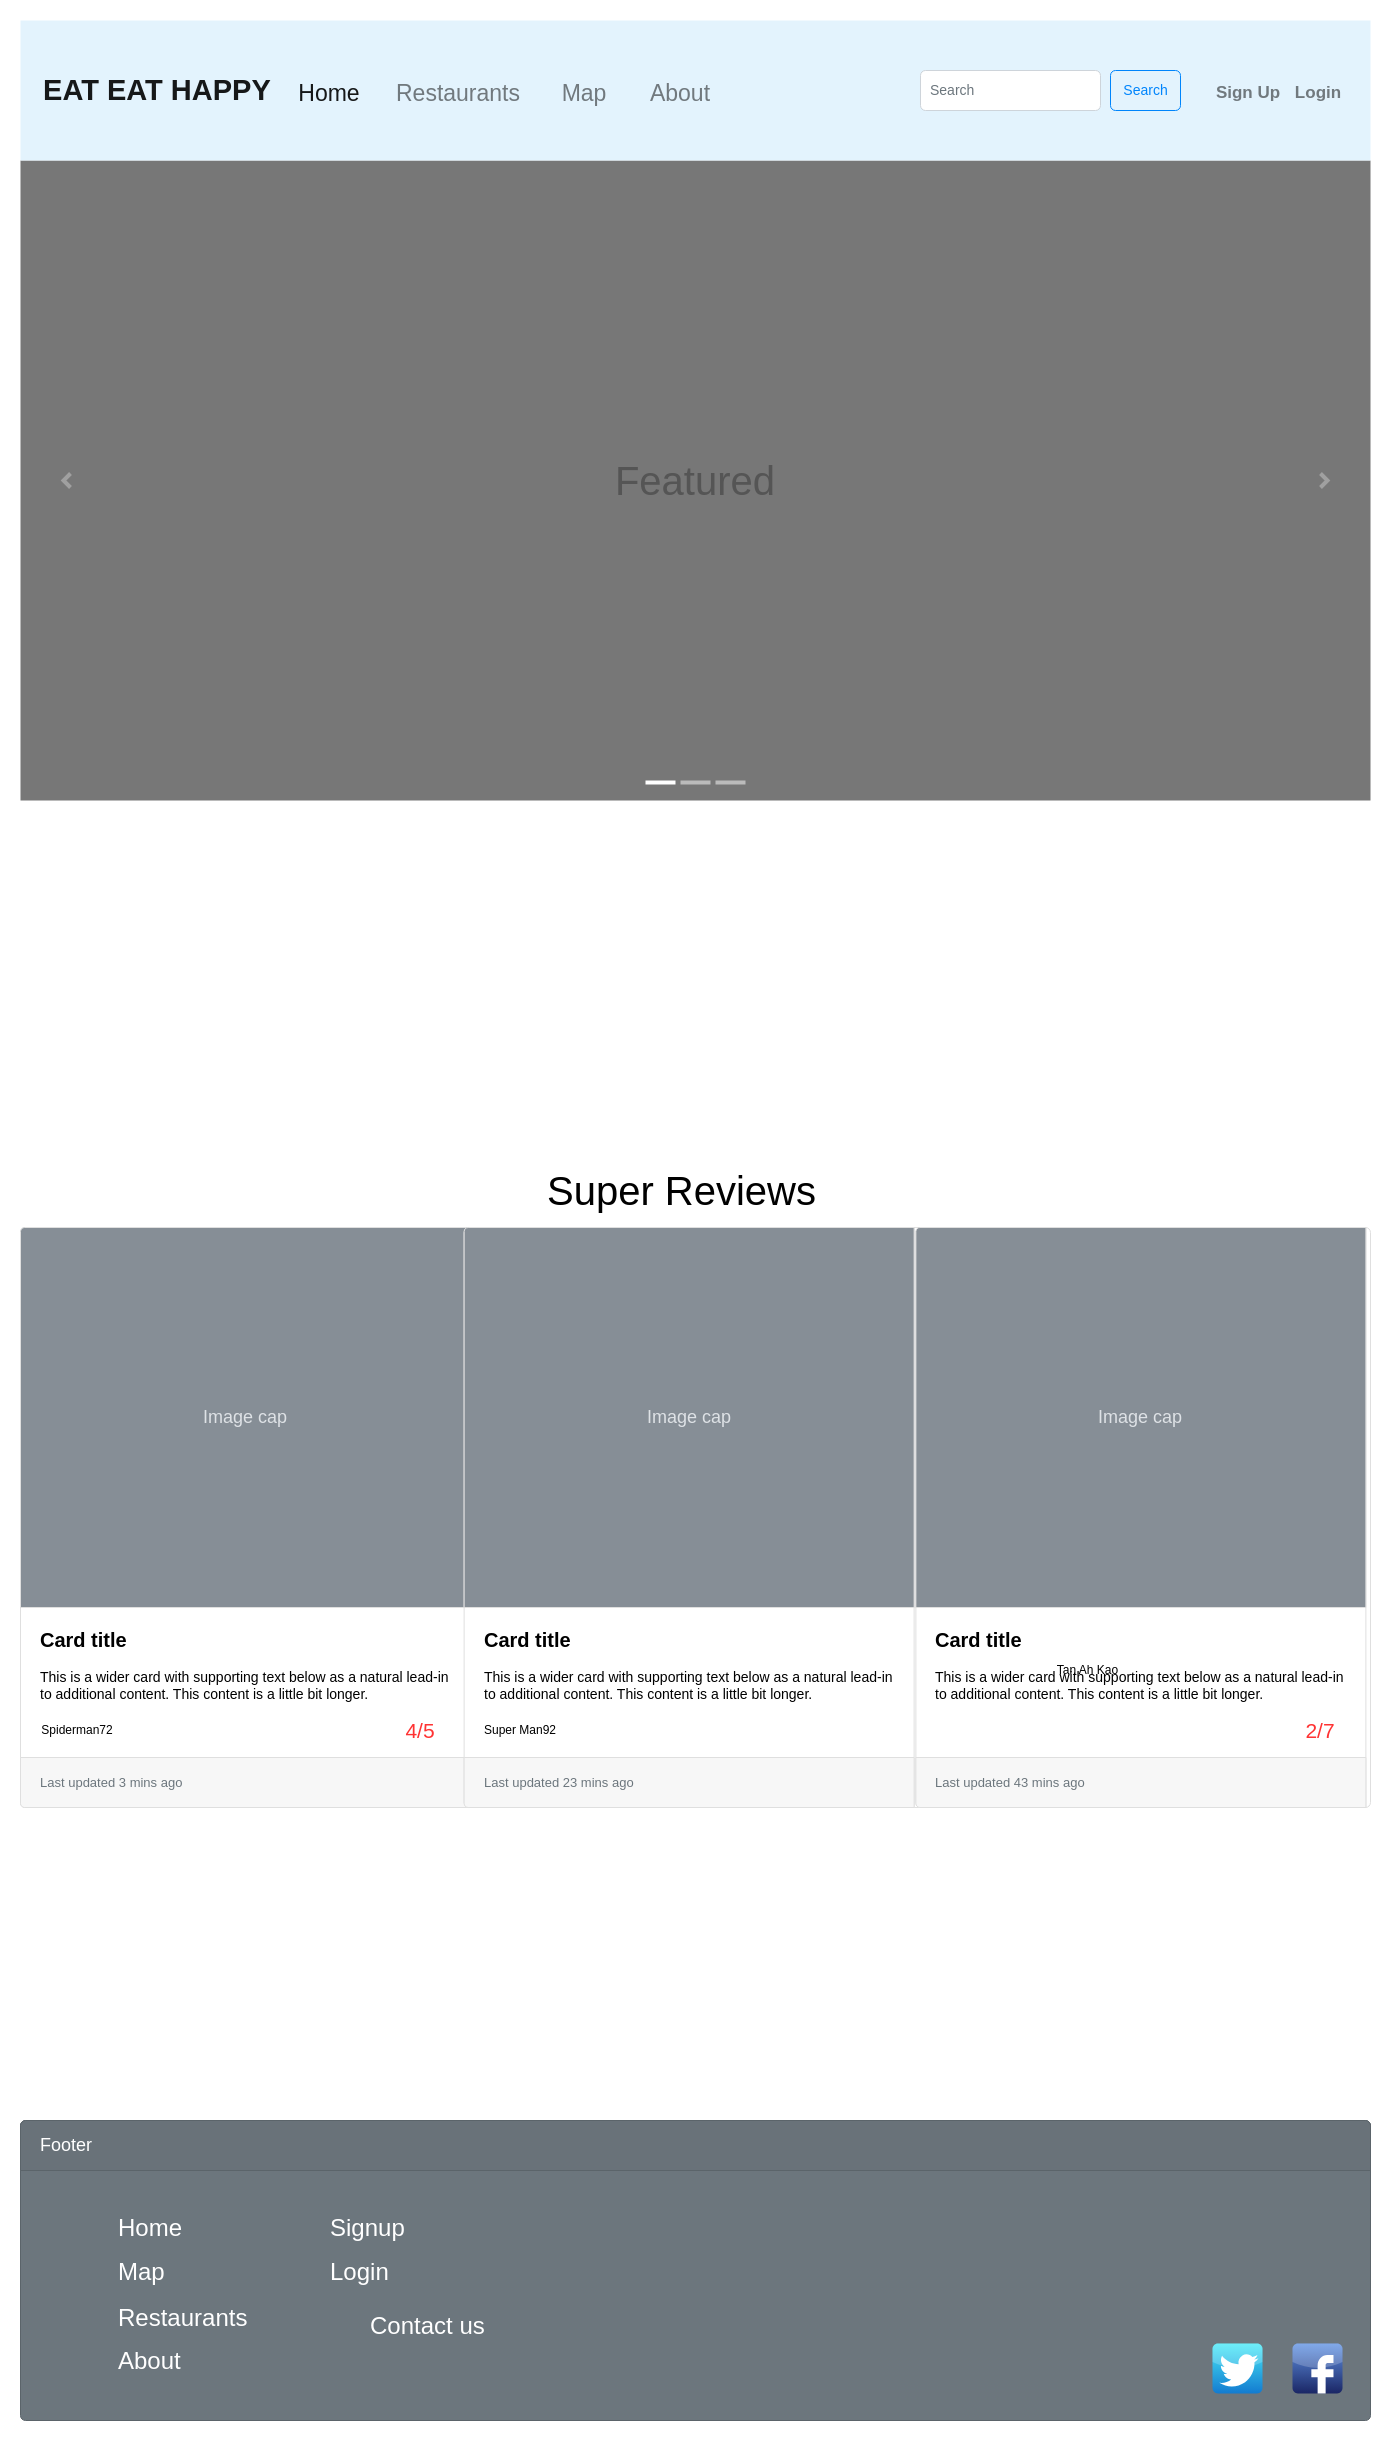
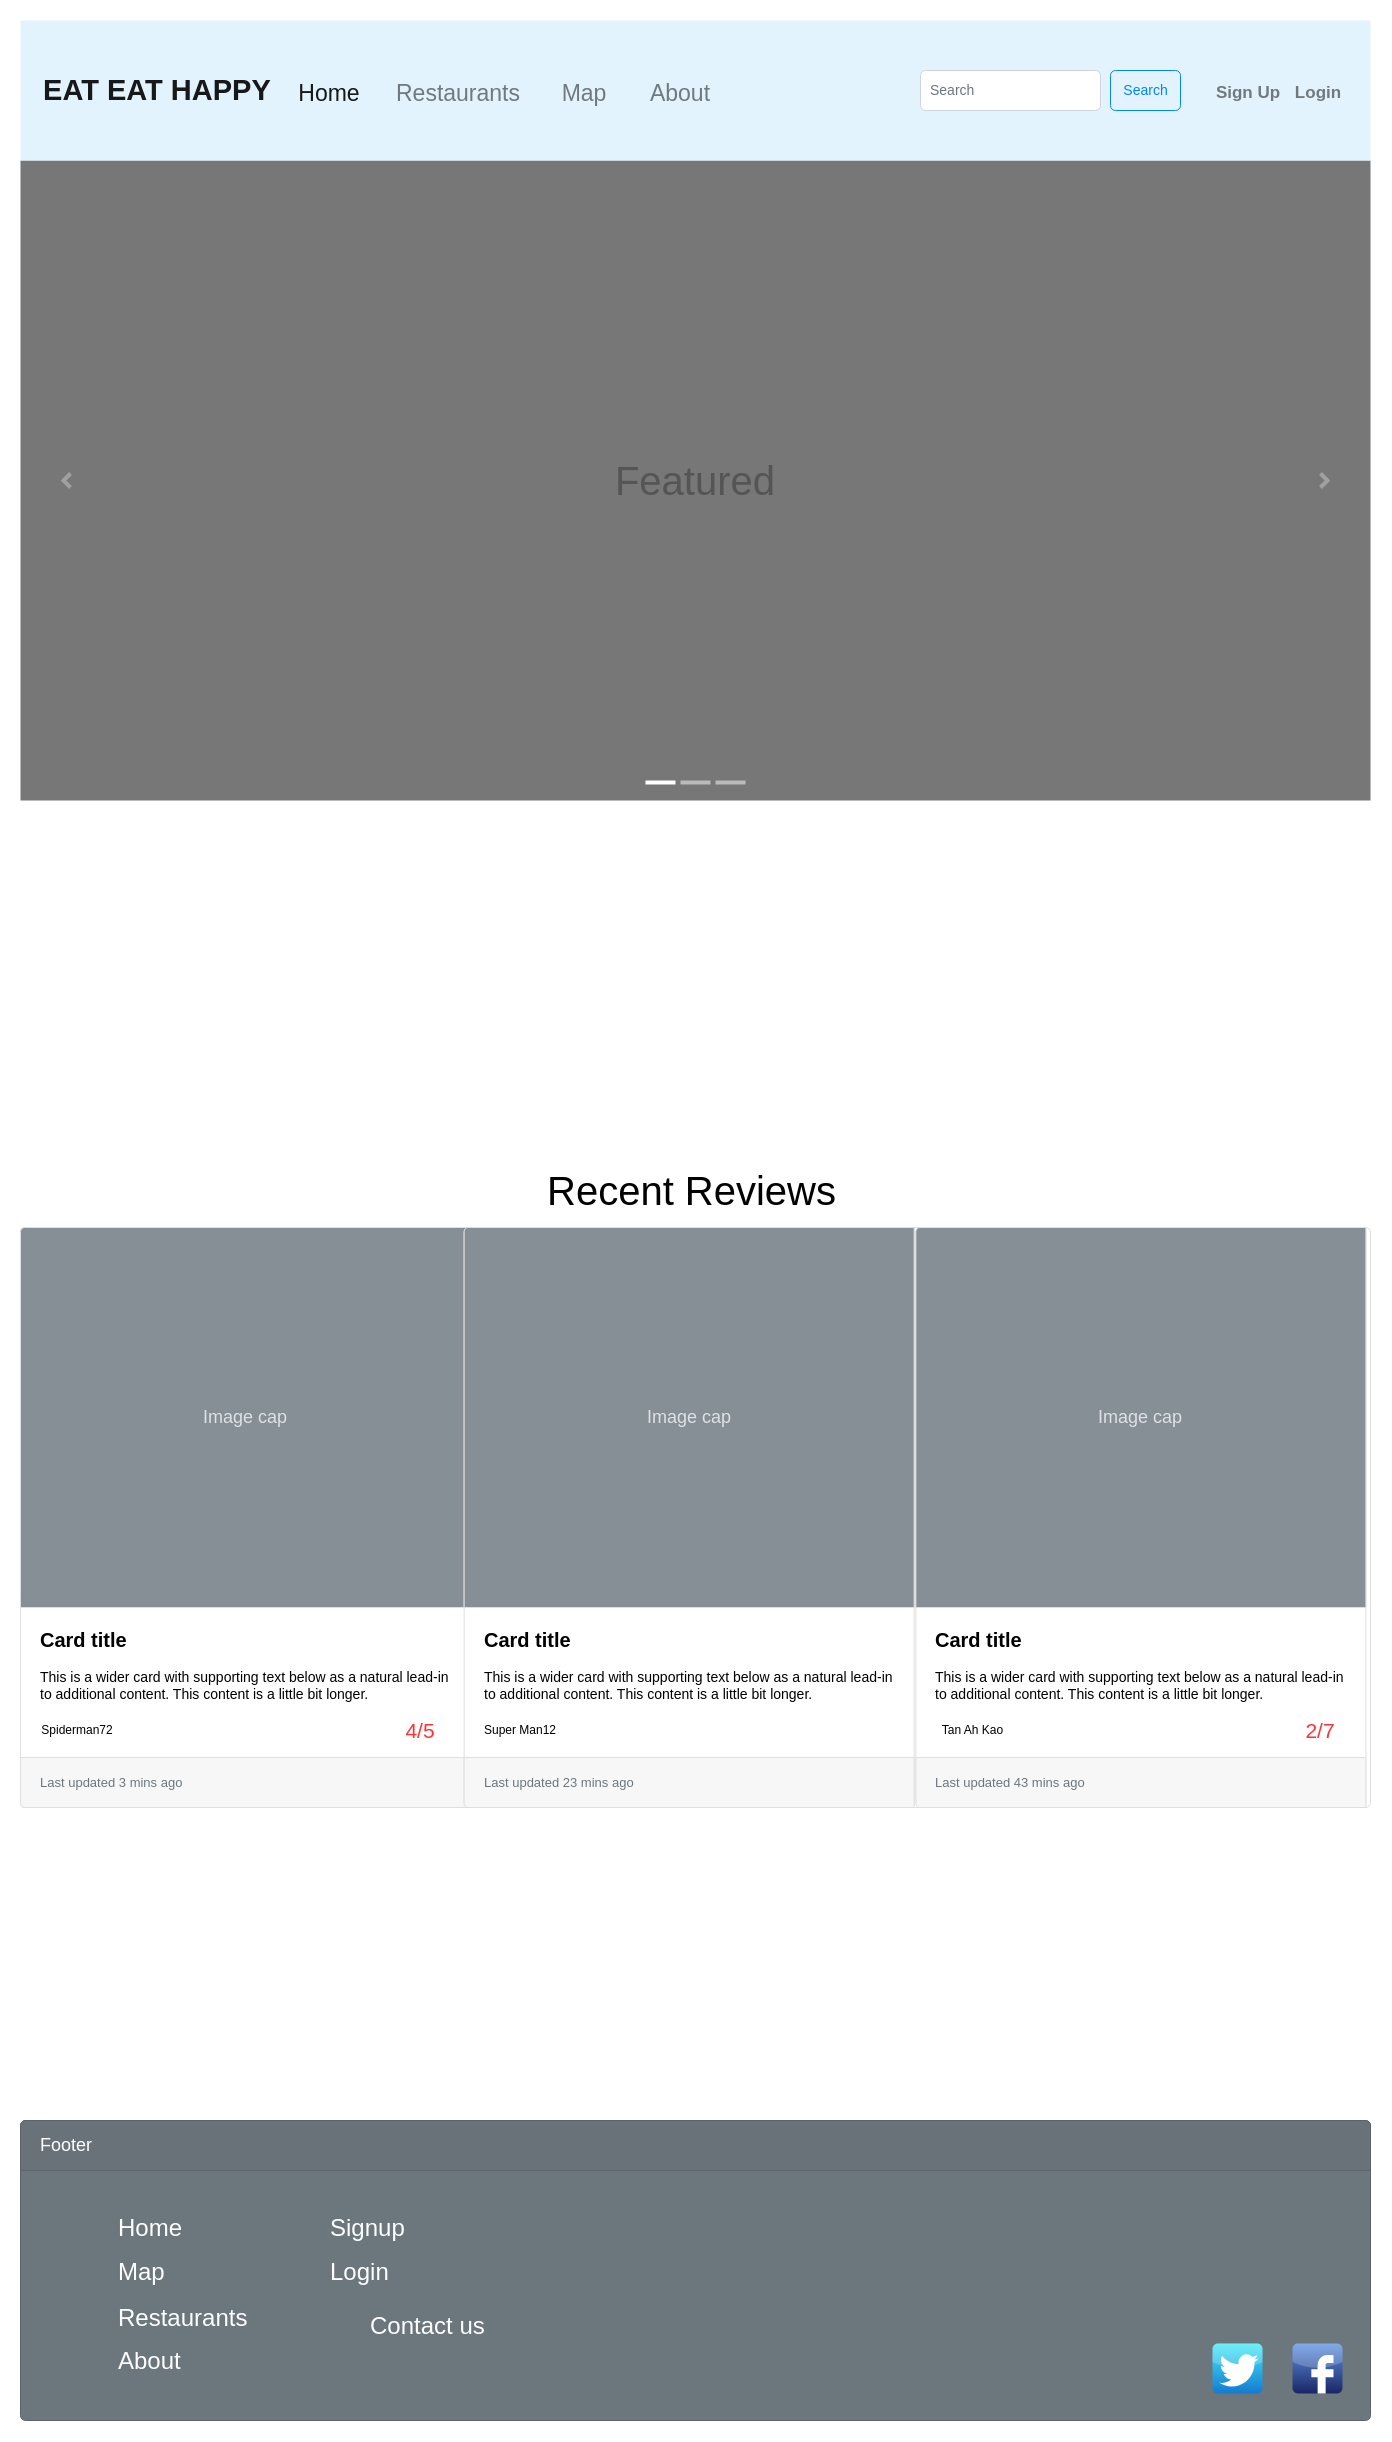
node "Super Reviews": label "Super Reviews" -> "Recent Reviews"
node "Tan Ah Kao": moved (1088, 1670) -> (973, 1730)
node "Super Man92": label "Super Man92" -> "Super Man12"
